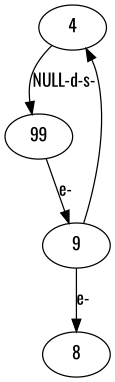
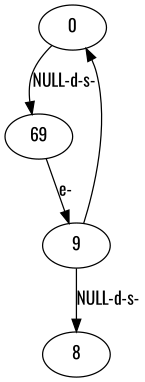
node "4": label "4" -> "0"
node "99": label "99" -> "69"
edge "9" -> "8": label "e-" -> "NULL-d-s-"
